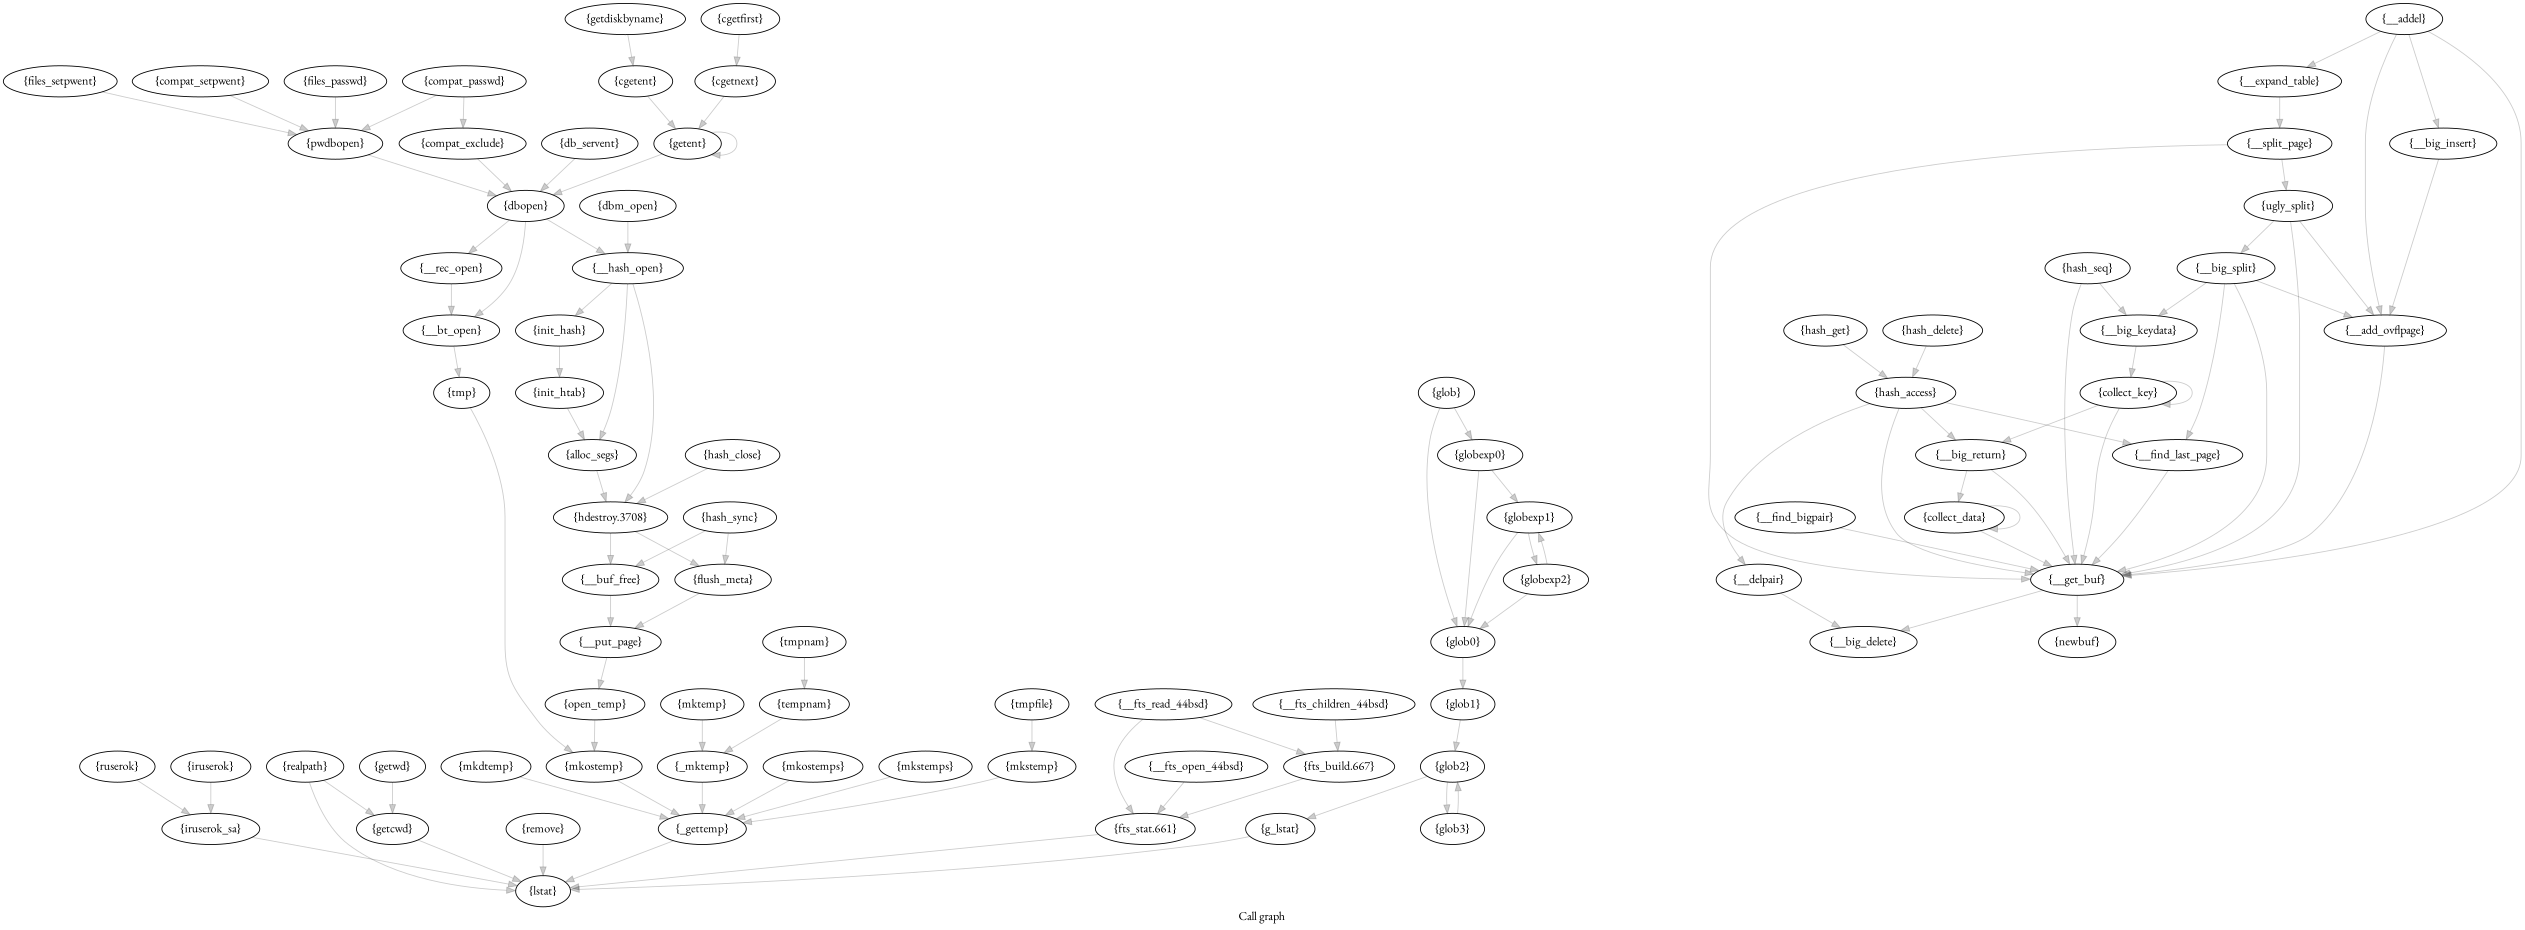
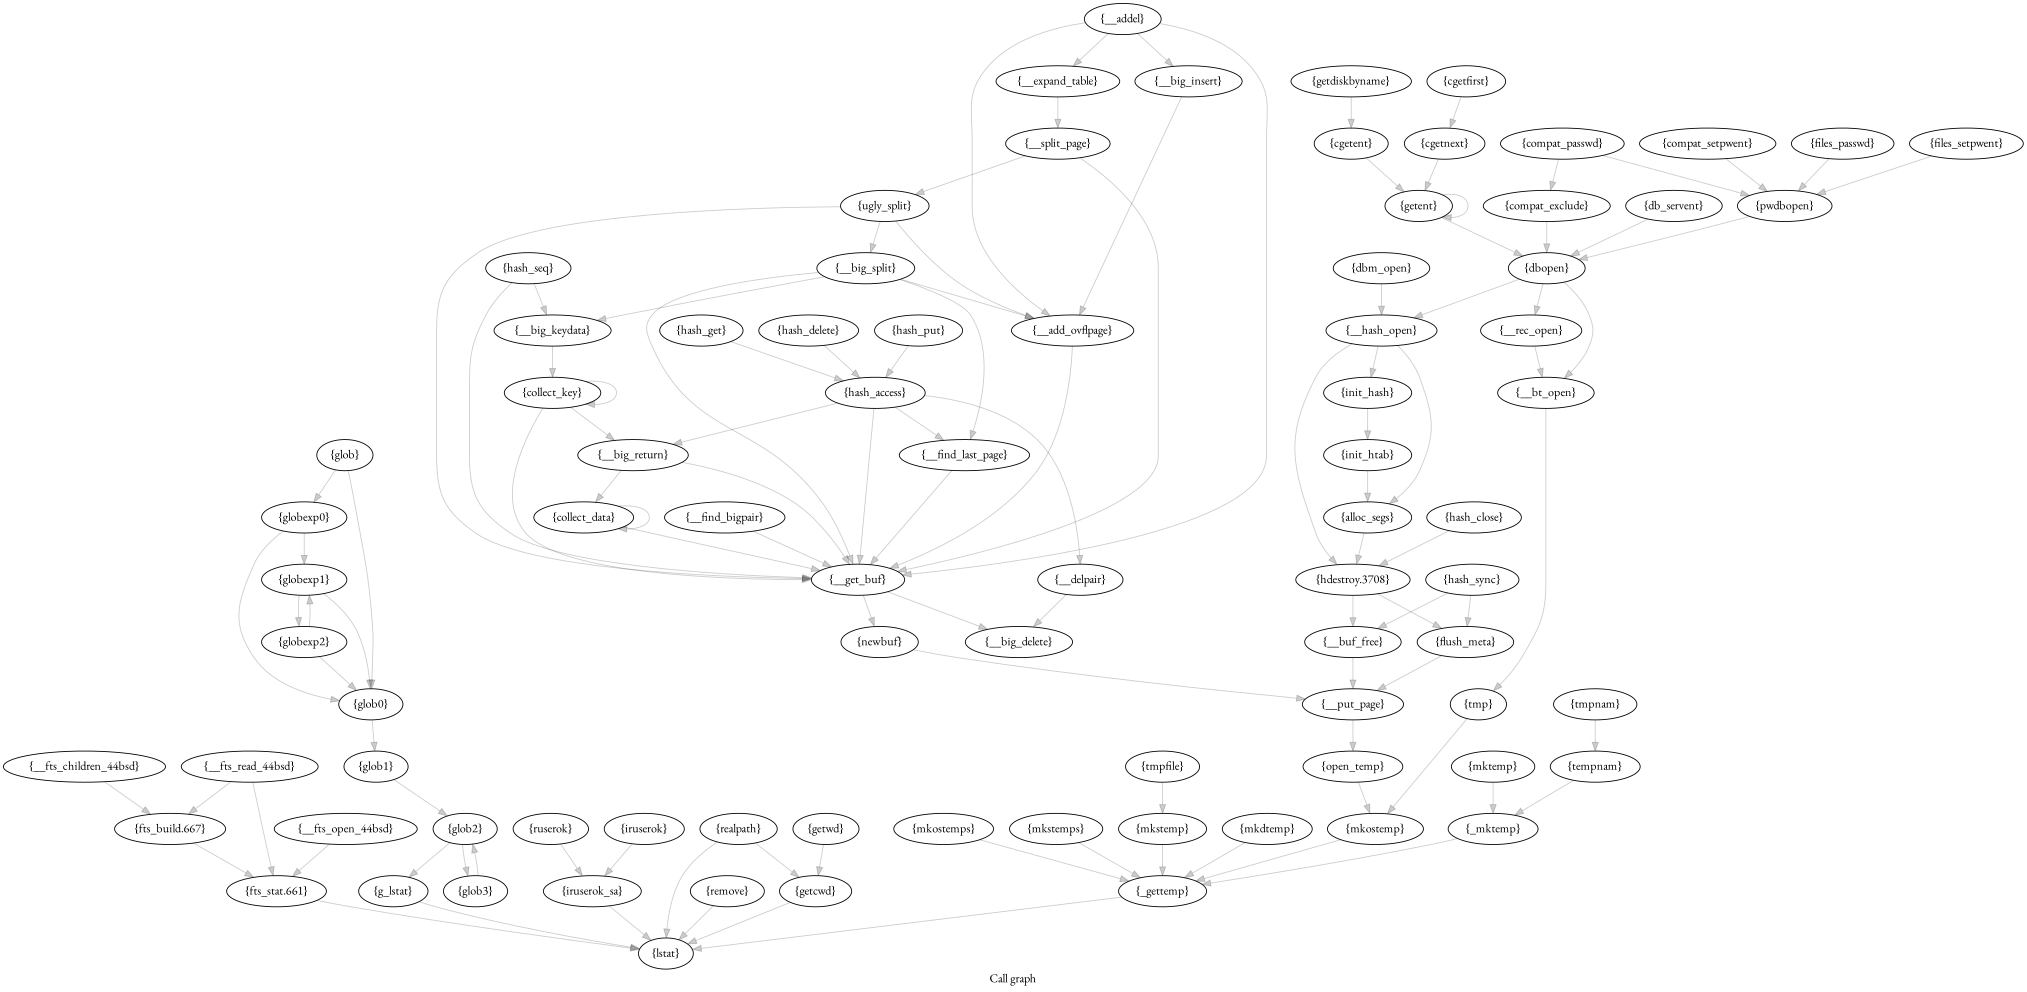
node "{hash_put}": added
edge "{newbuf}" -> "{__put_page}": added
